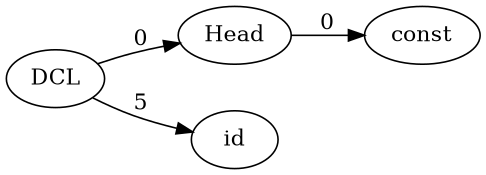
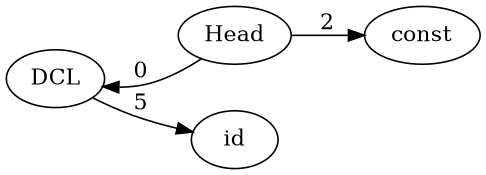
edge "Head" -> "const": label "0" -> "2"
edge "DCL" -> "Head": reversed
